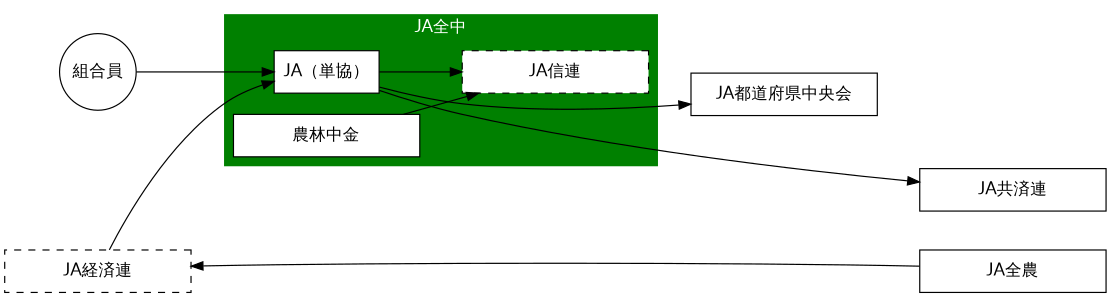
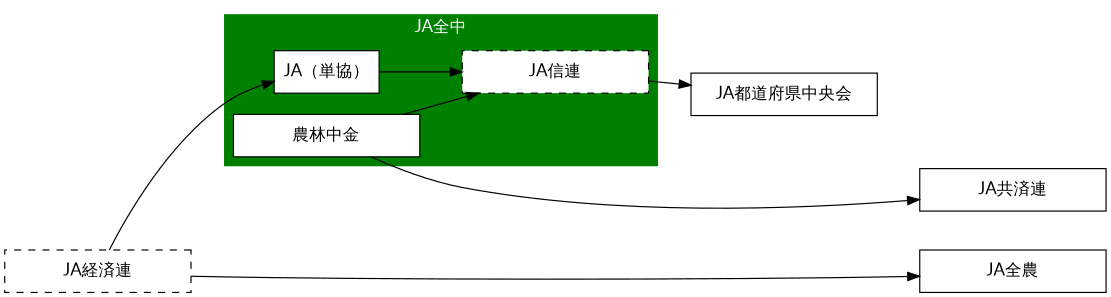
node "組合員": removed
edge "JA（単協）" -> "JA都道府県中央会": now "JA信連" -> "JA都道府県中央会"
edge "JA（単協）" -> "JA共済連": now "農林中金" -> "JA共済連"
edge "JA全農" -> "JA経済連": reversed
